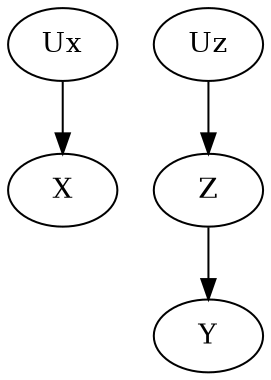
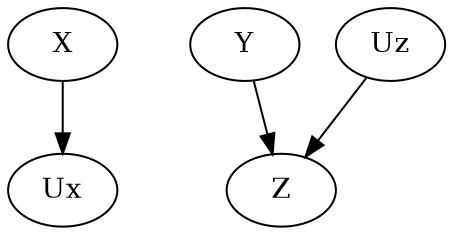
edge "Ux" -> "X": reversed
edge "Z" -> "Y": reversed
